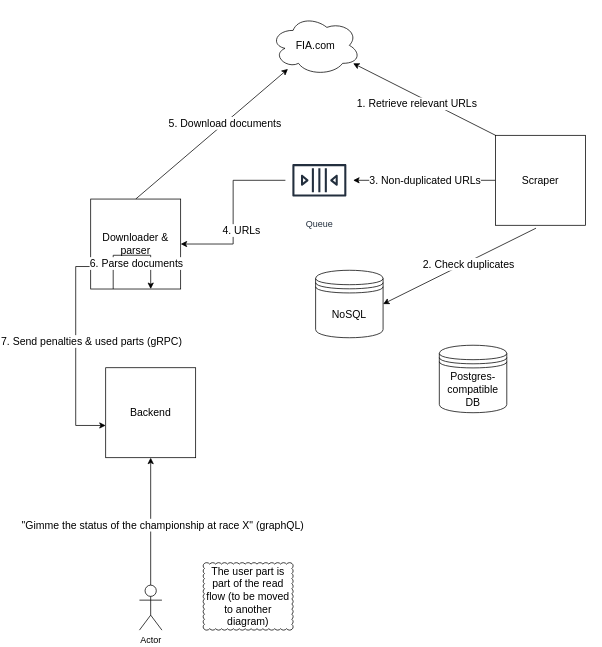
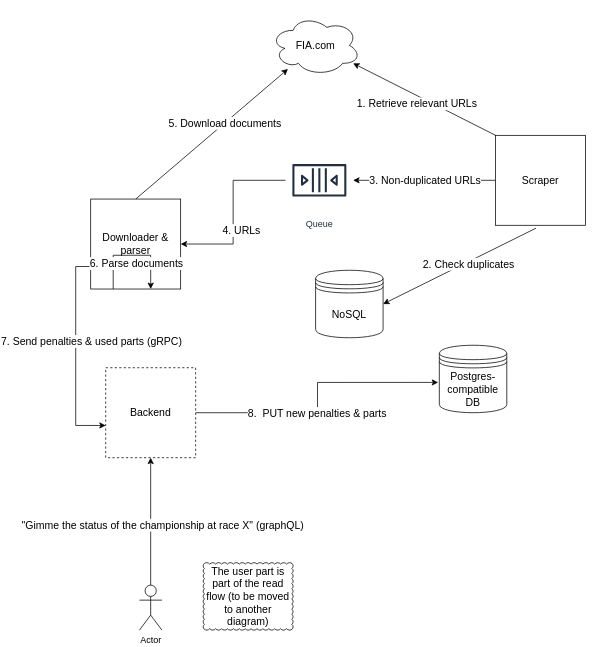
edge "Backend" -> "Postgres-compatible DB": added, label "8. PUT new penalties & parts"
node "Backend": style solid -> dashed
